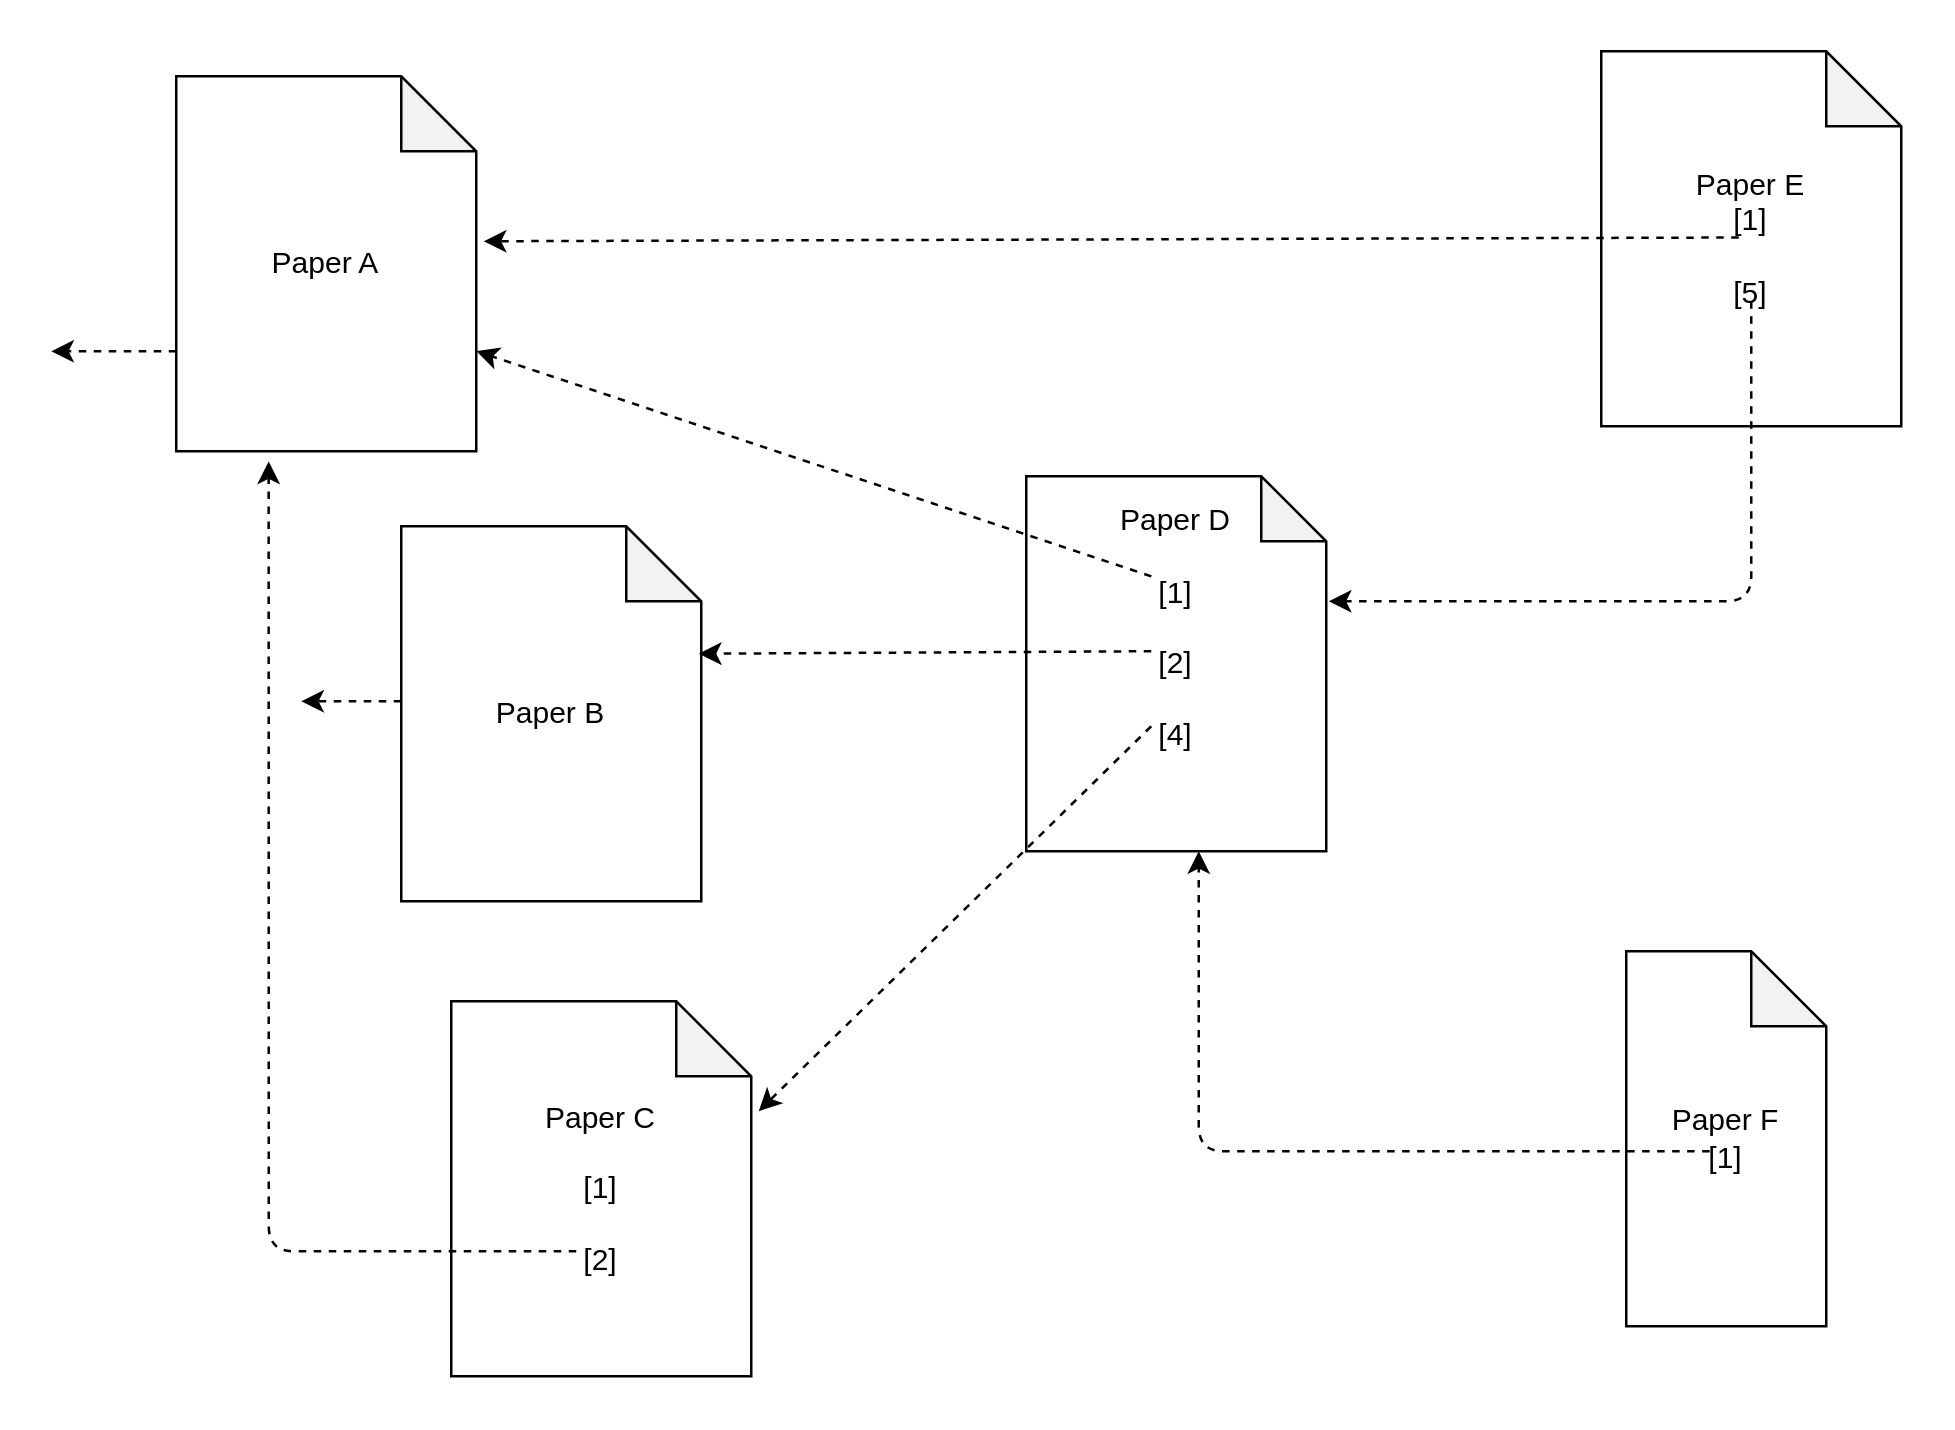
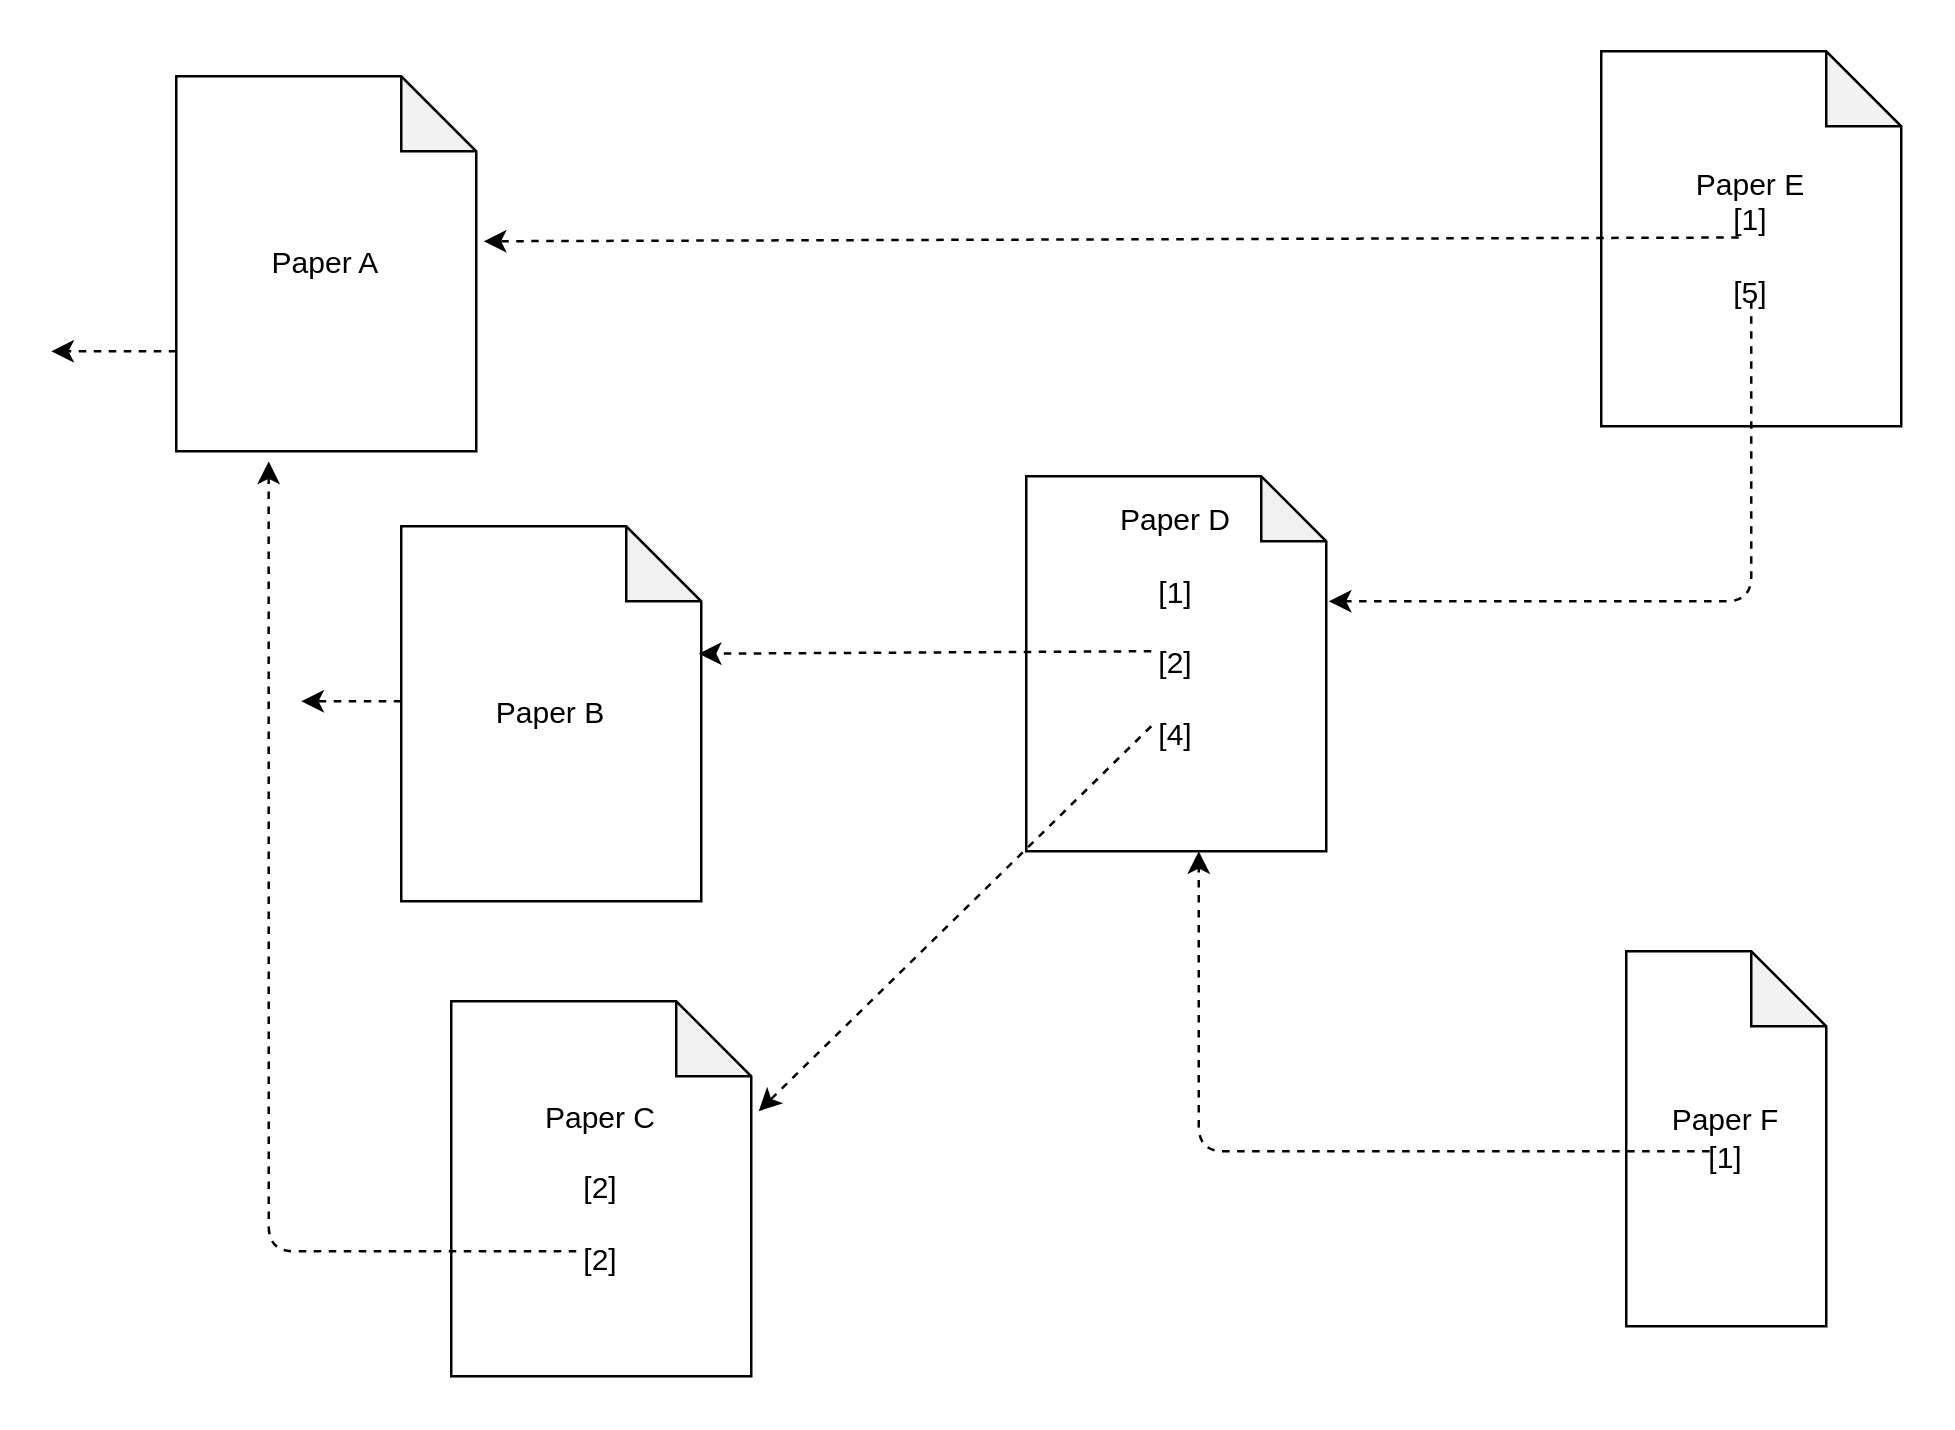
edge "Paper D [1] [2] [4]" -> "Paper A": removed
node "Paper C [1] [2]": label "Paper C [1] [2]" -> "Paper C [2] [2]"
